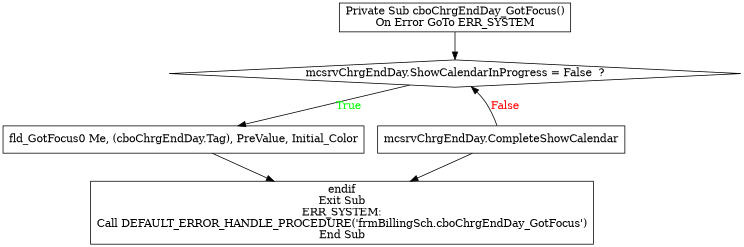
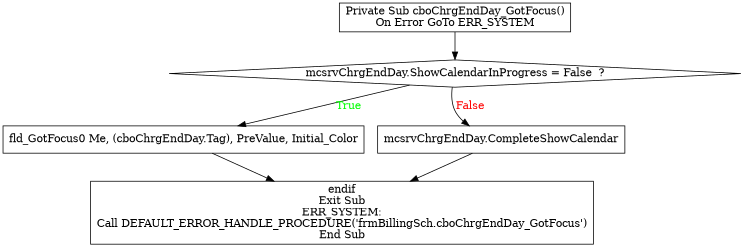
edge "mcsrvChrgEndDay.CompleteShowCalendar" -> "mcsrvChrgEndDay.ShowCalendarInProgress = False  ?": reversed
